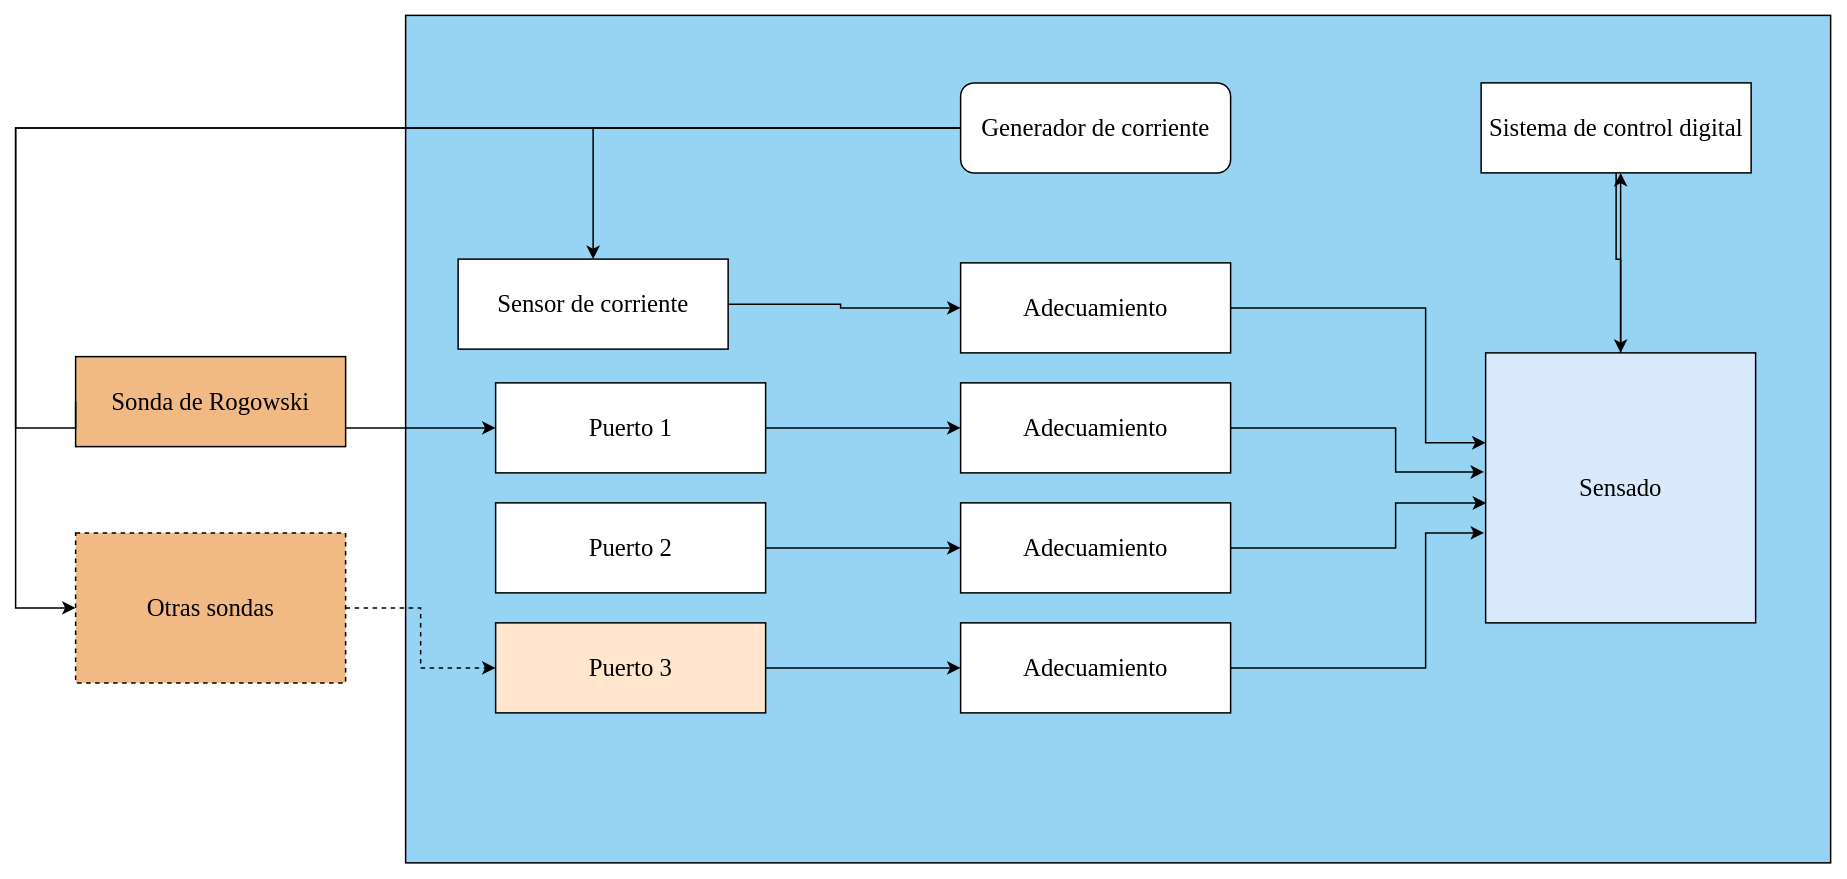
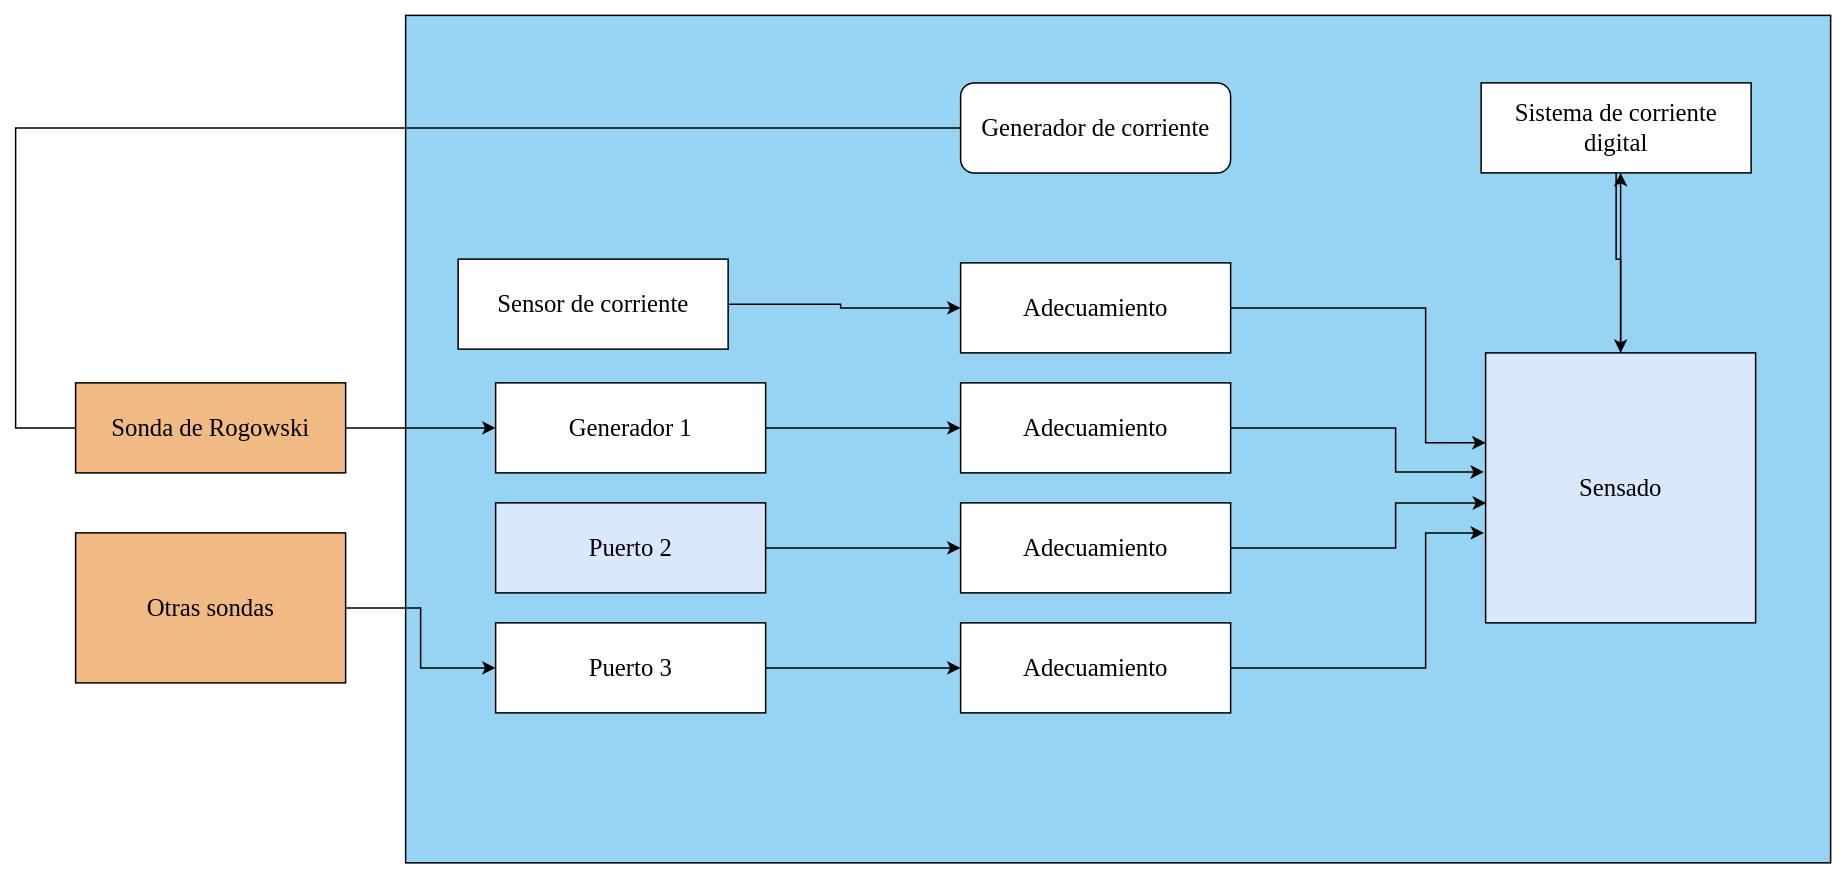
node "Sistema de control digital": label "Sistema de control digital" -> "Sistema de corriente digital"
edge "Generador de corriente" -> "Sensor de corriente": removed
node "Sonda de Rogowski": moved (210, 402) -> (210, 428)
node "Puerto 1": label "Puerto 1" -> "Generador 1"
edge "Generador de corriente" -> "Otras sondas": removed
node "Puerto 2": fillcolor #ffffff -> #dae8fc
node "Otras sondas": style dashed -> solid
edge "Otras sondas" -> "Puerto 3": style dashed -> solid
node "Puerto 3": fillcolor #ffe6cc -> #ffffff
